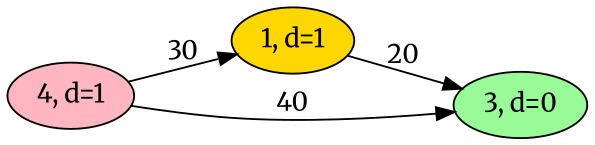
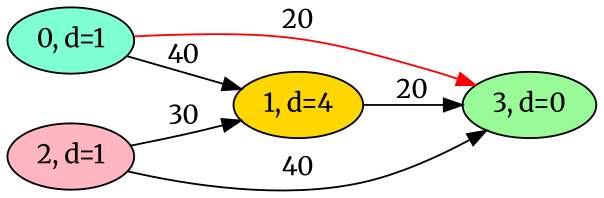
node "0, d=1": added
node "1, d=1": label "1, d=1" -> "1, d=4"
node "4, d=1": label "4, d=1" -> "2, d=1"
